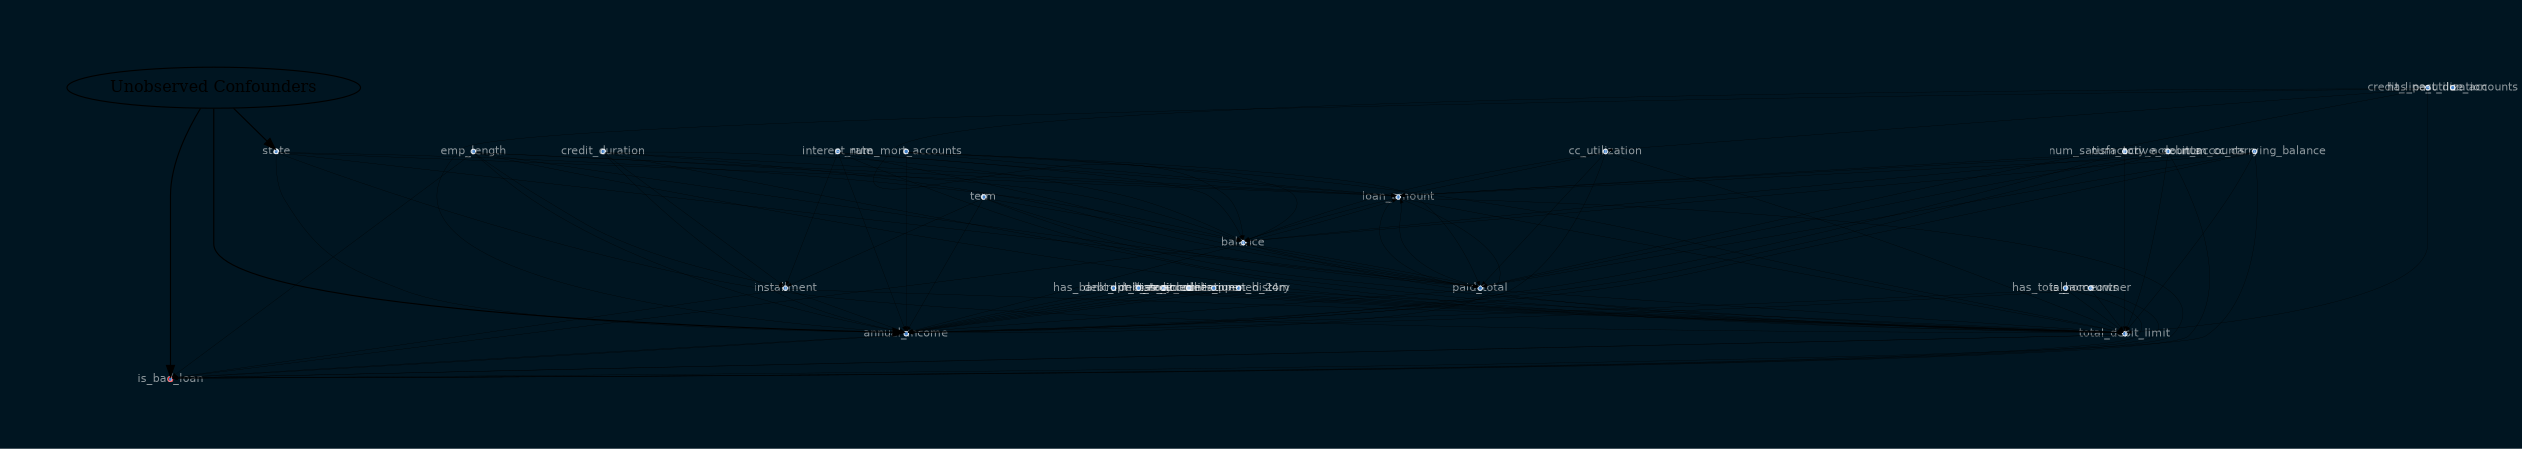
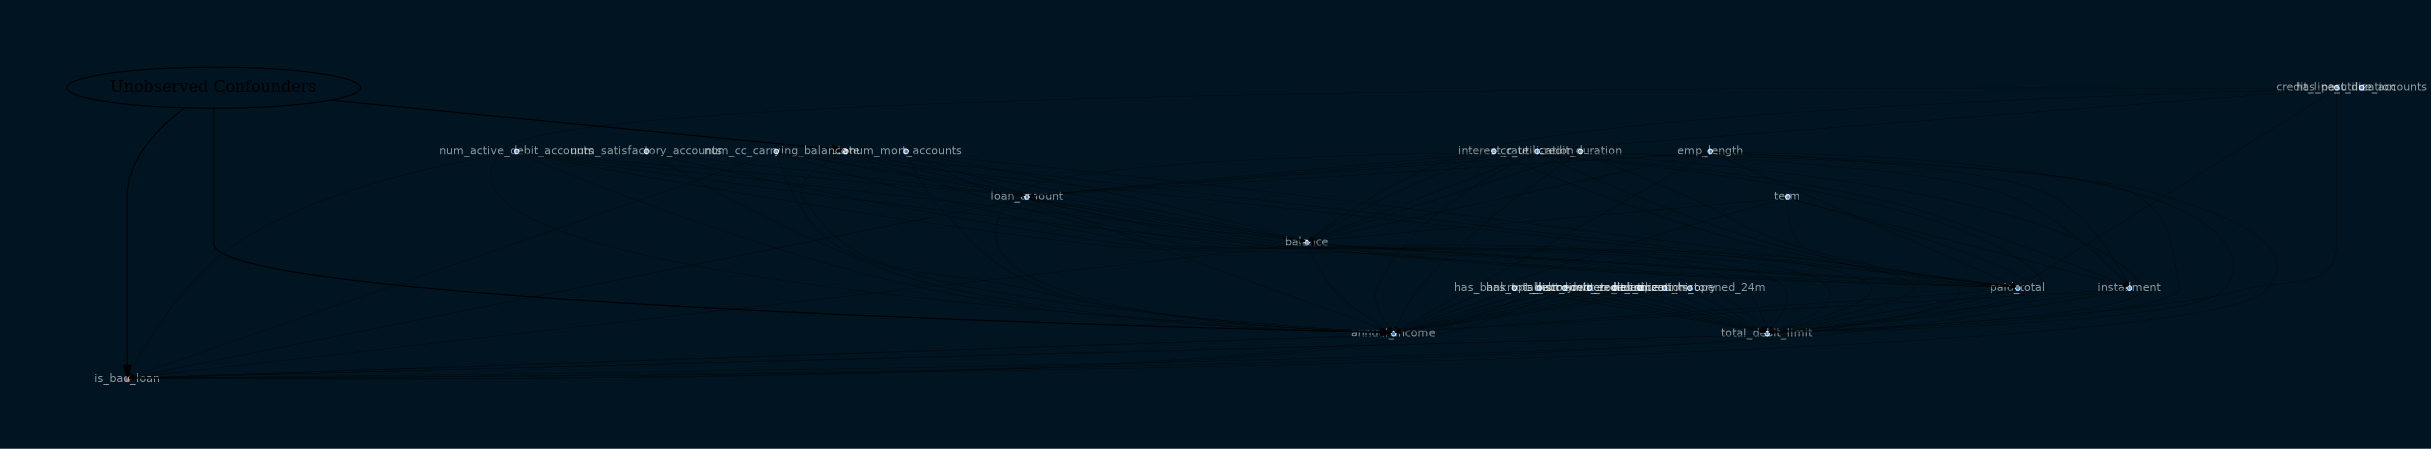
edge "paid_total" -> "is_bad_loan": added
